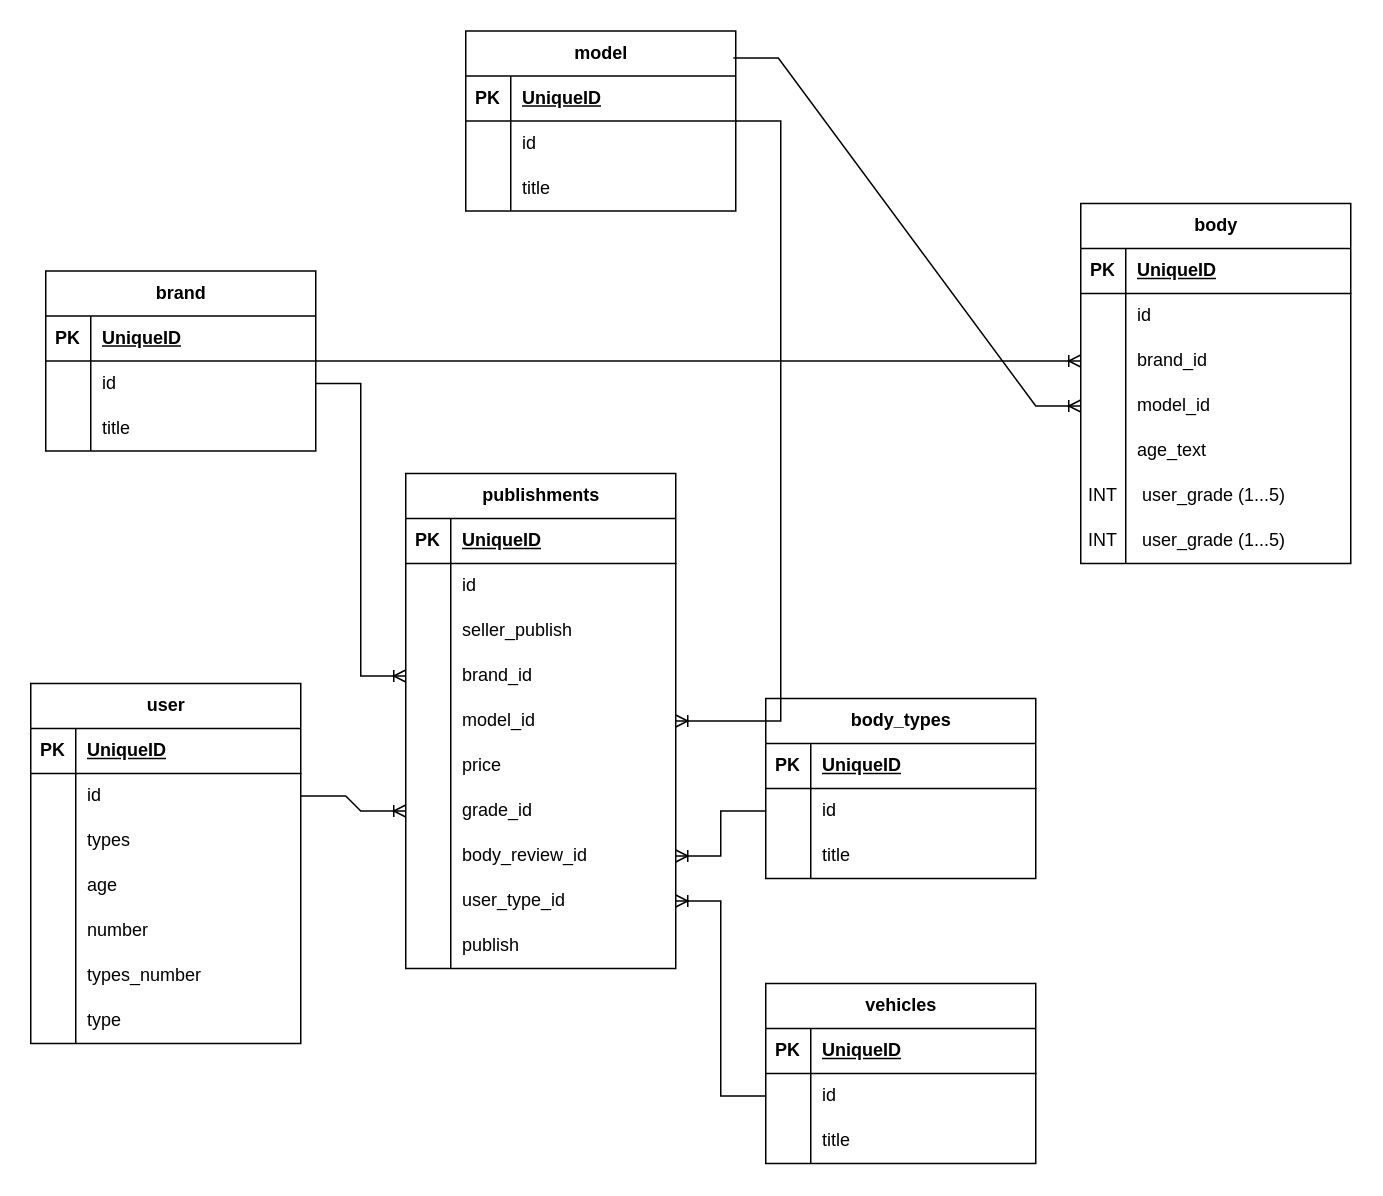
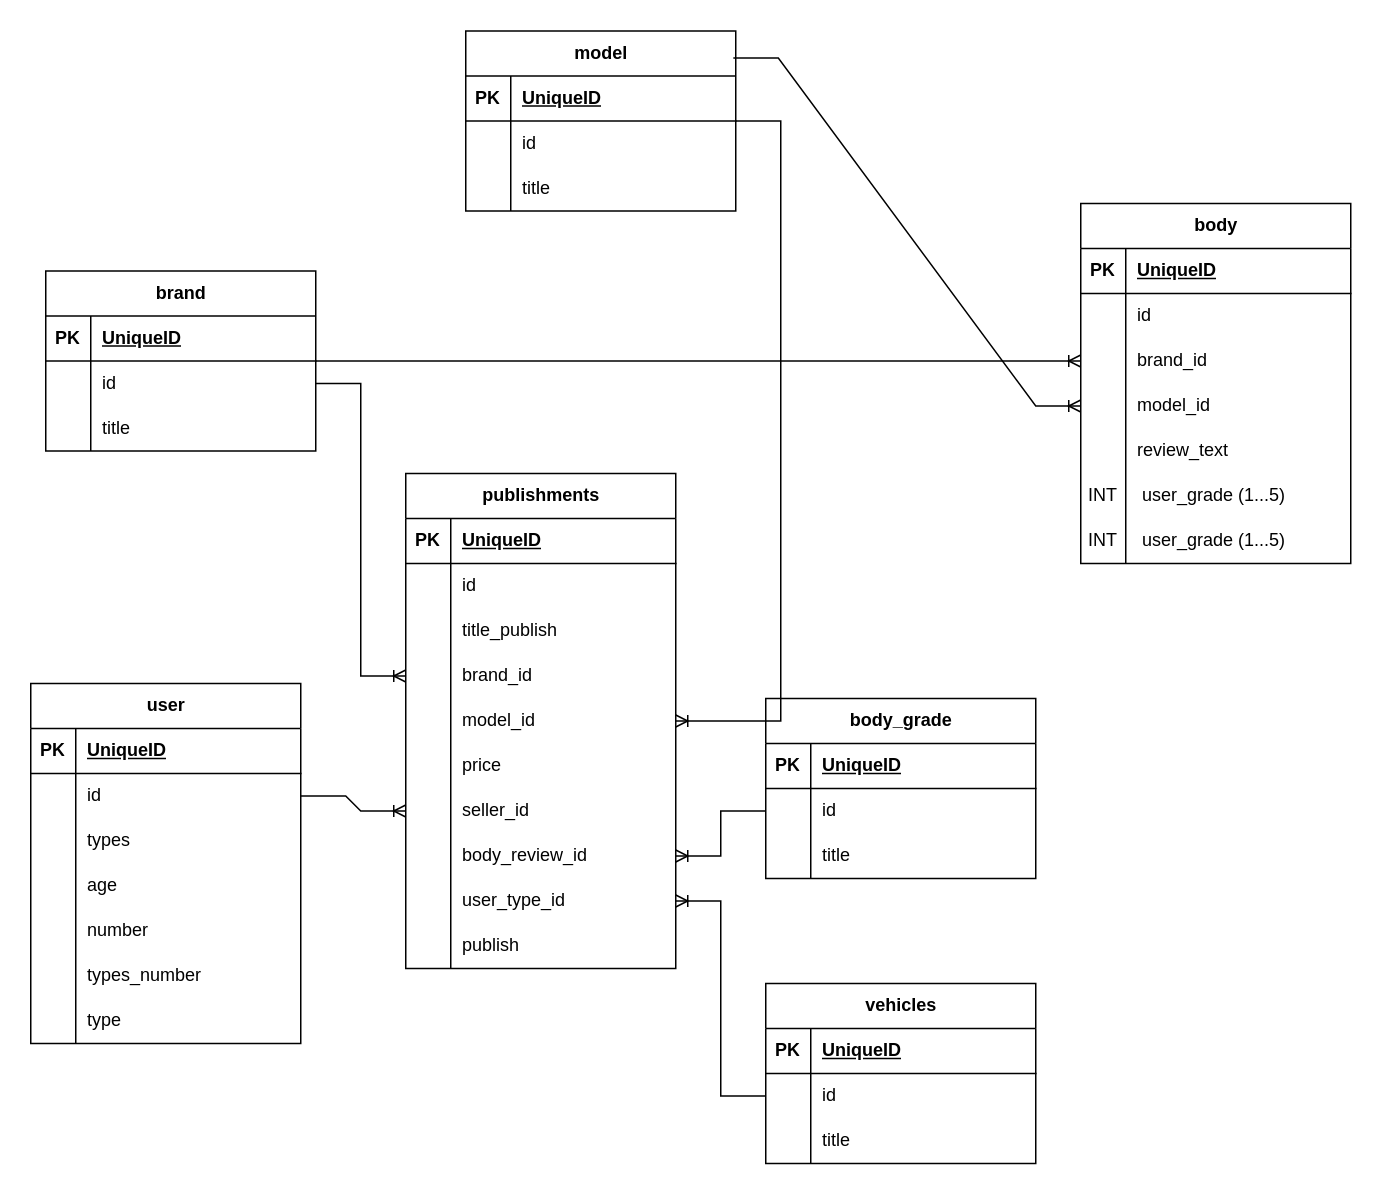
node "age_text": label "age_text" -> "review_text"
node "seller_publish": label "seller_publish" -> "title_publish"
node "body_types": label "body_types" -> "body_grade"
node "grade_id": label "grade_id" -> "seller_id"
